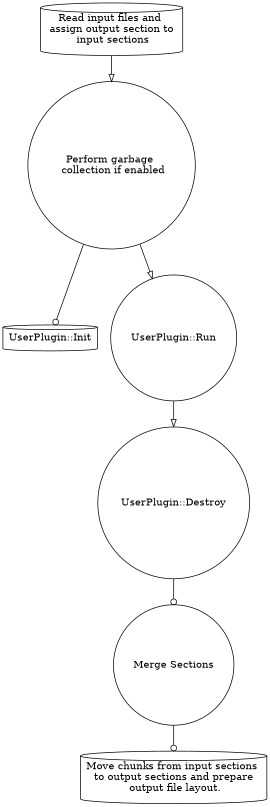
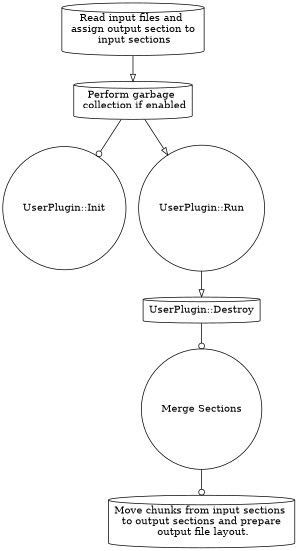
node "Perform garbage collection if enabled": shape circle -> cylinder
node "UserPlugin::Init": shape cylinder -> circle
node "UserPlugin::Destroy": shape circle -> cylinder
